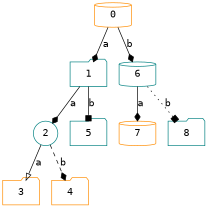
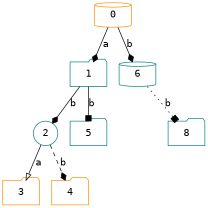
edge "1" -> "2": label "a" -> "b"
node "7": removed
